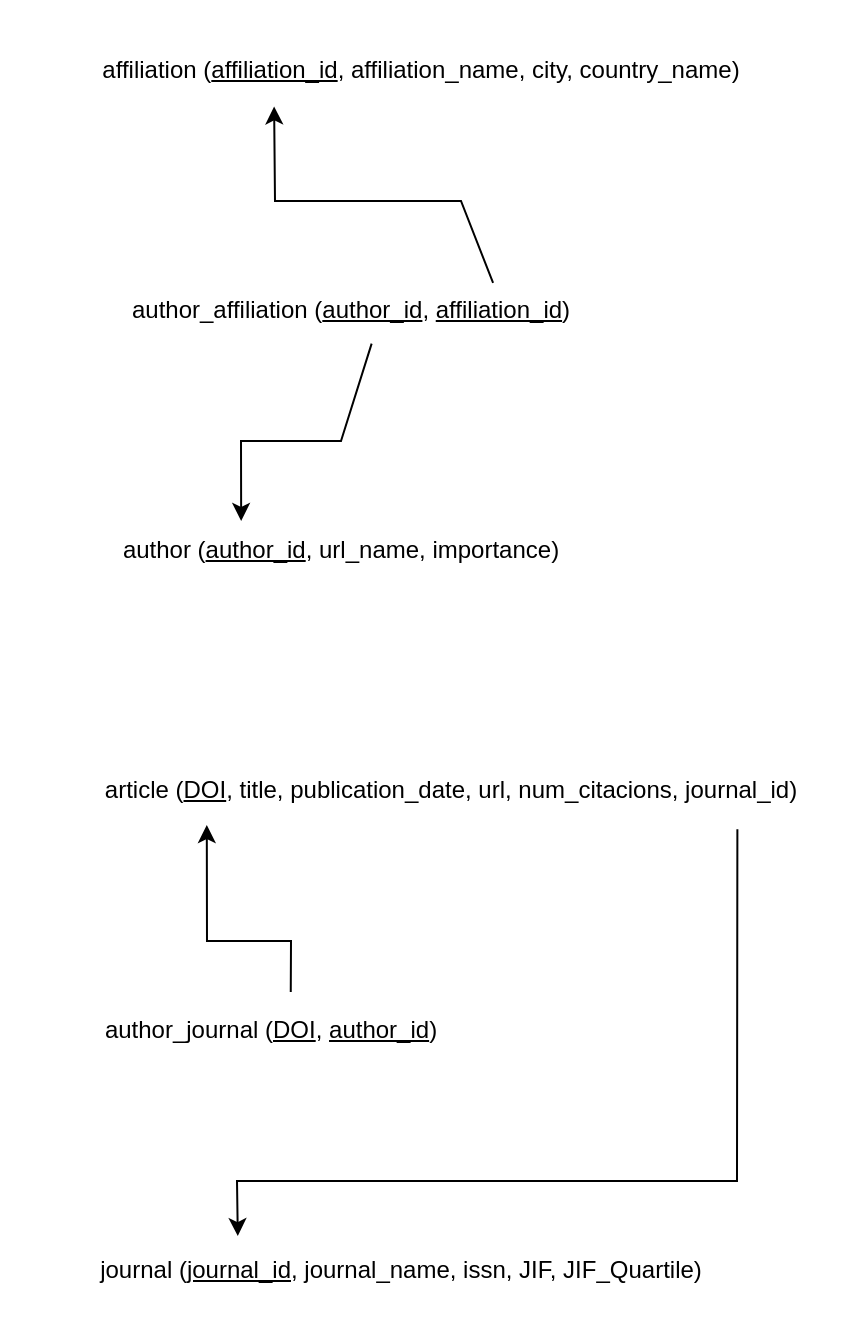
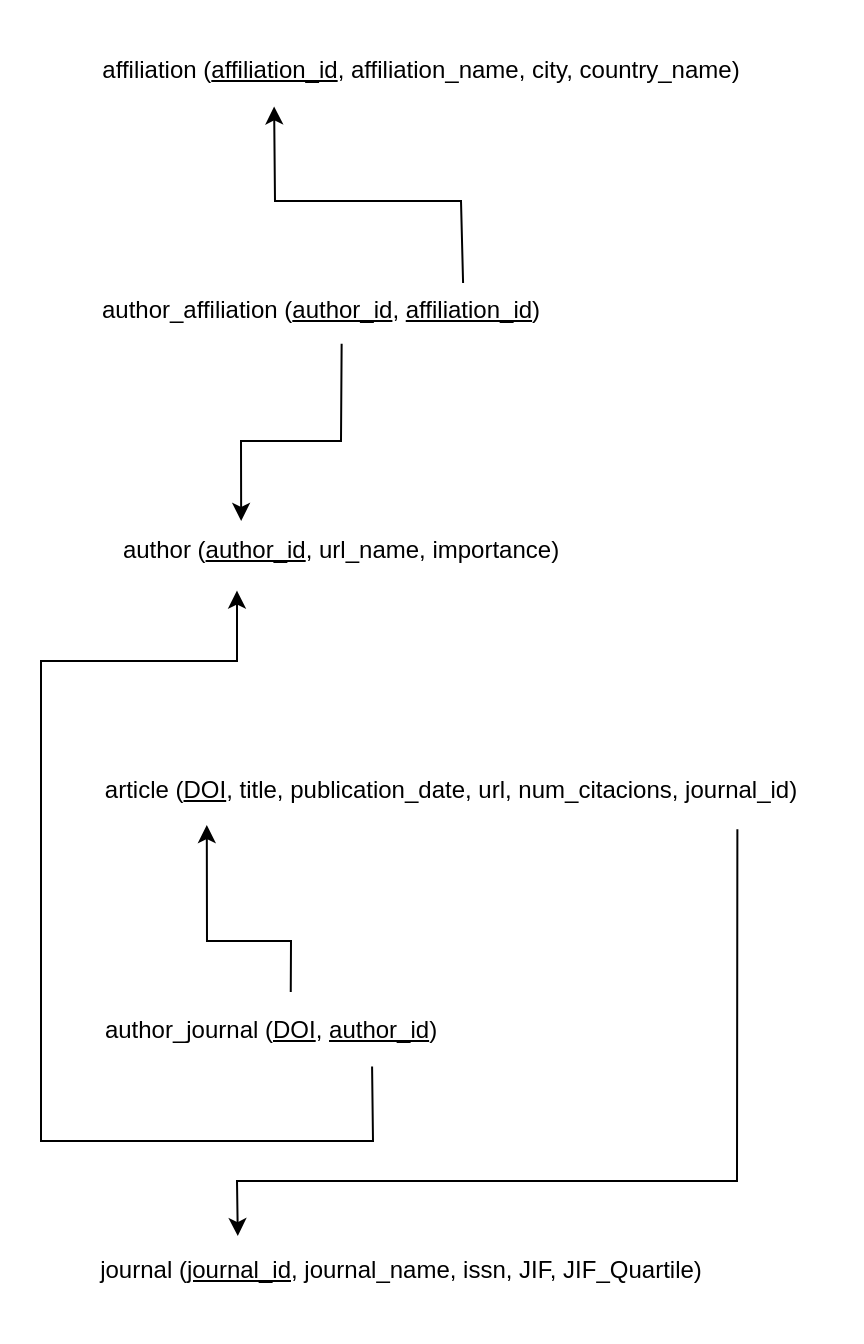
node "author_affiliation (author_id, affiliation_id)": moved (351, 311) -> (321, 311)
edge "author_journal (DOI, author_id)" -> "author (author_id, url_name, importance)": added
